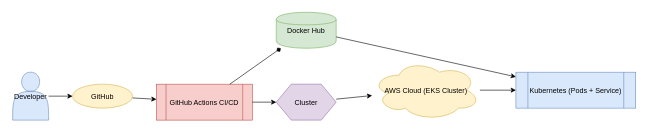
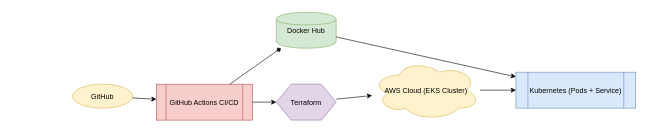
node "Developer": removed
edge "Developer" -> "GitHub": removed
node "Cluster": label "Cluster" -> "Terraform"
